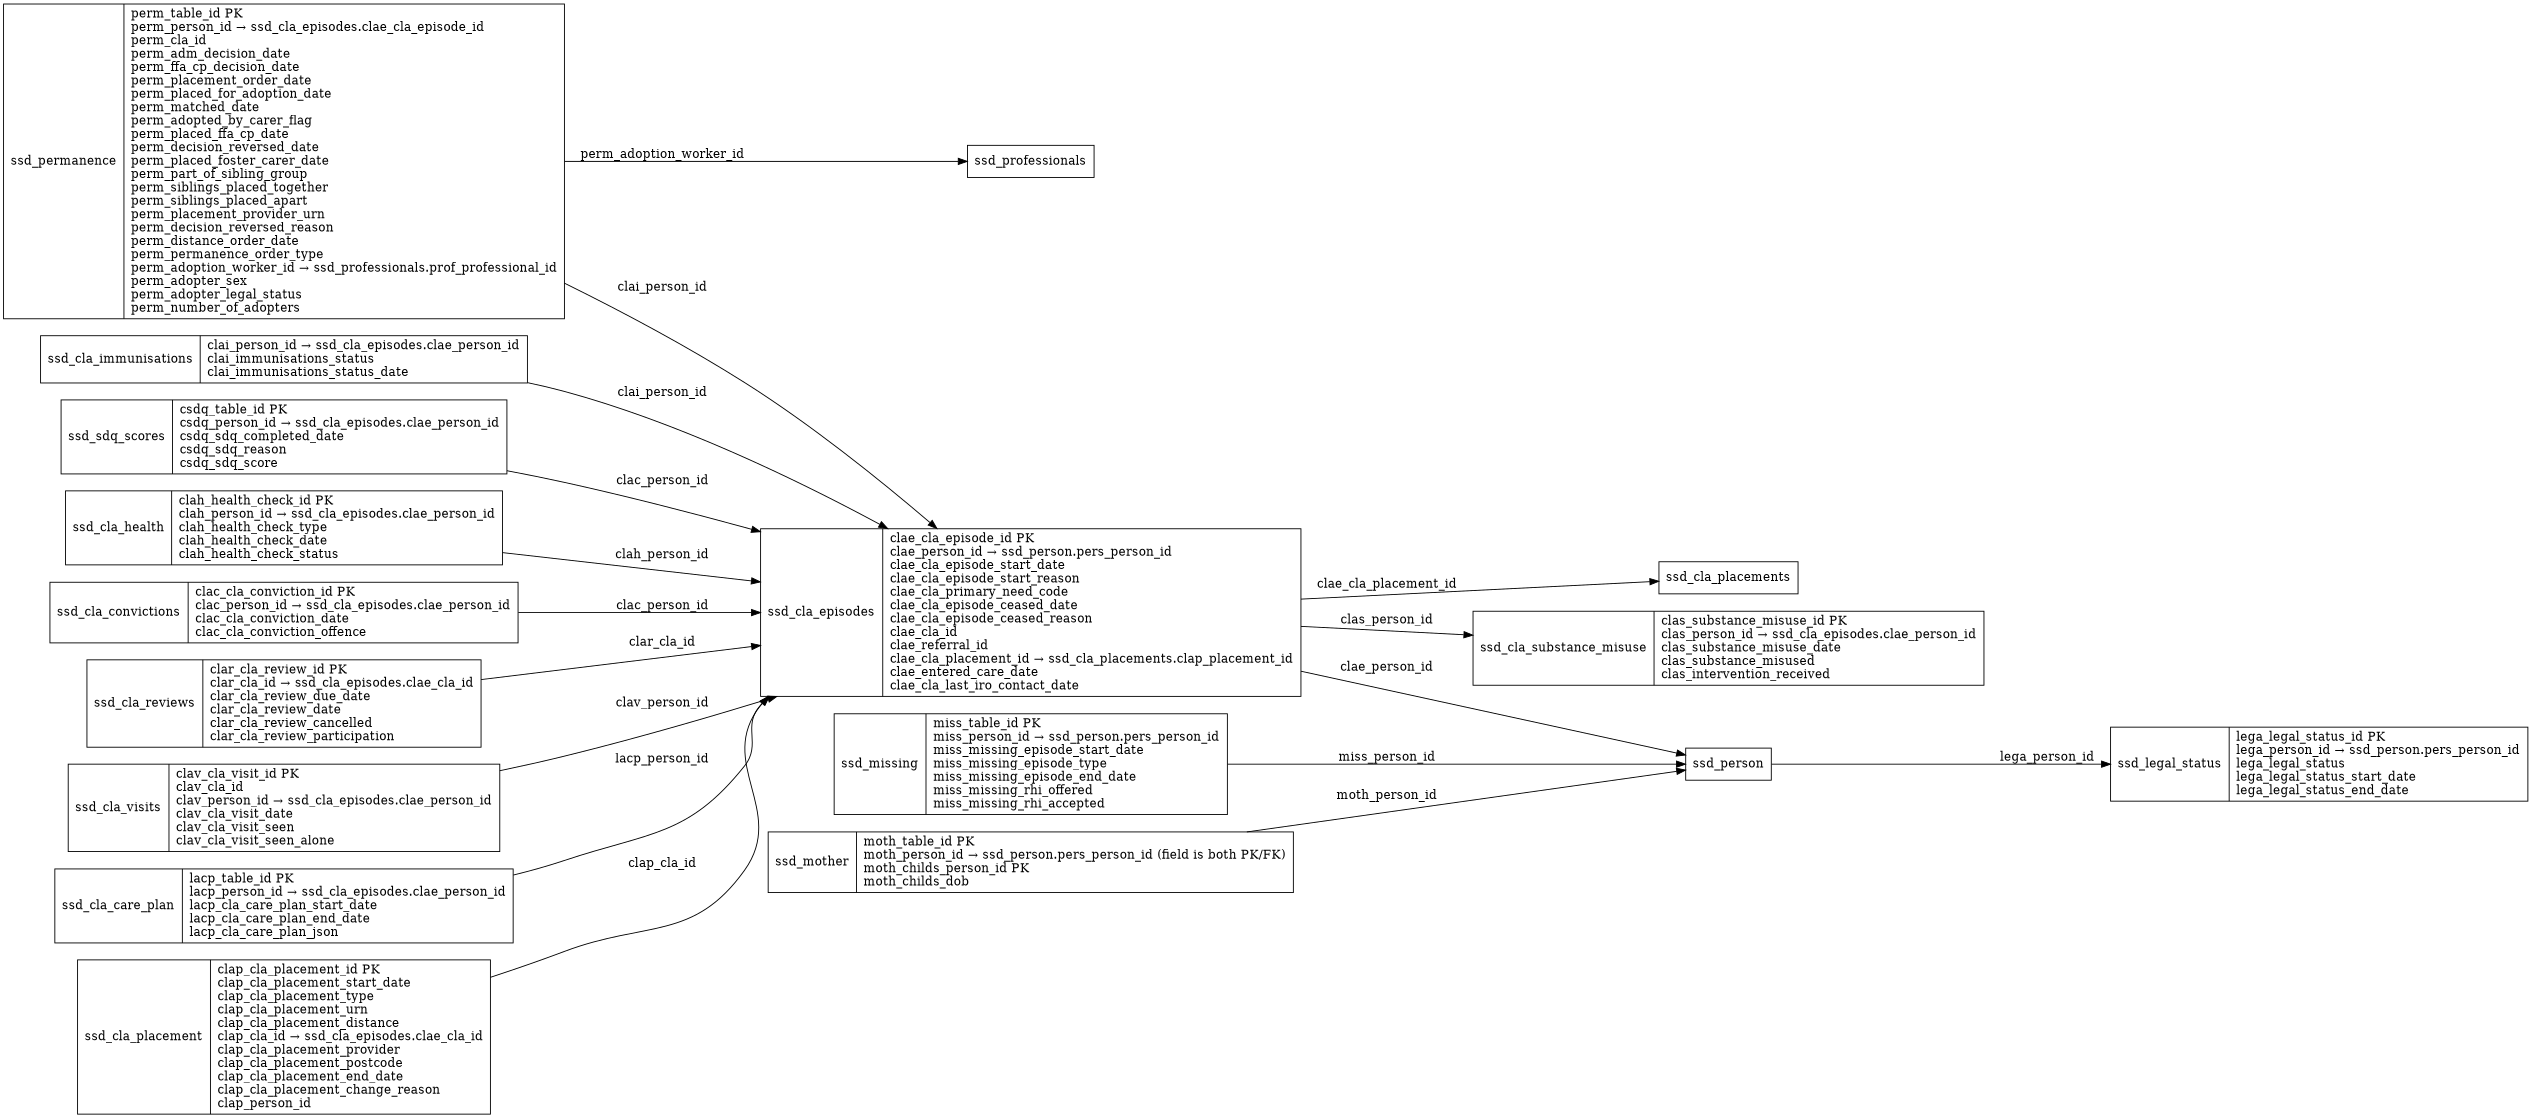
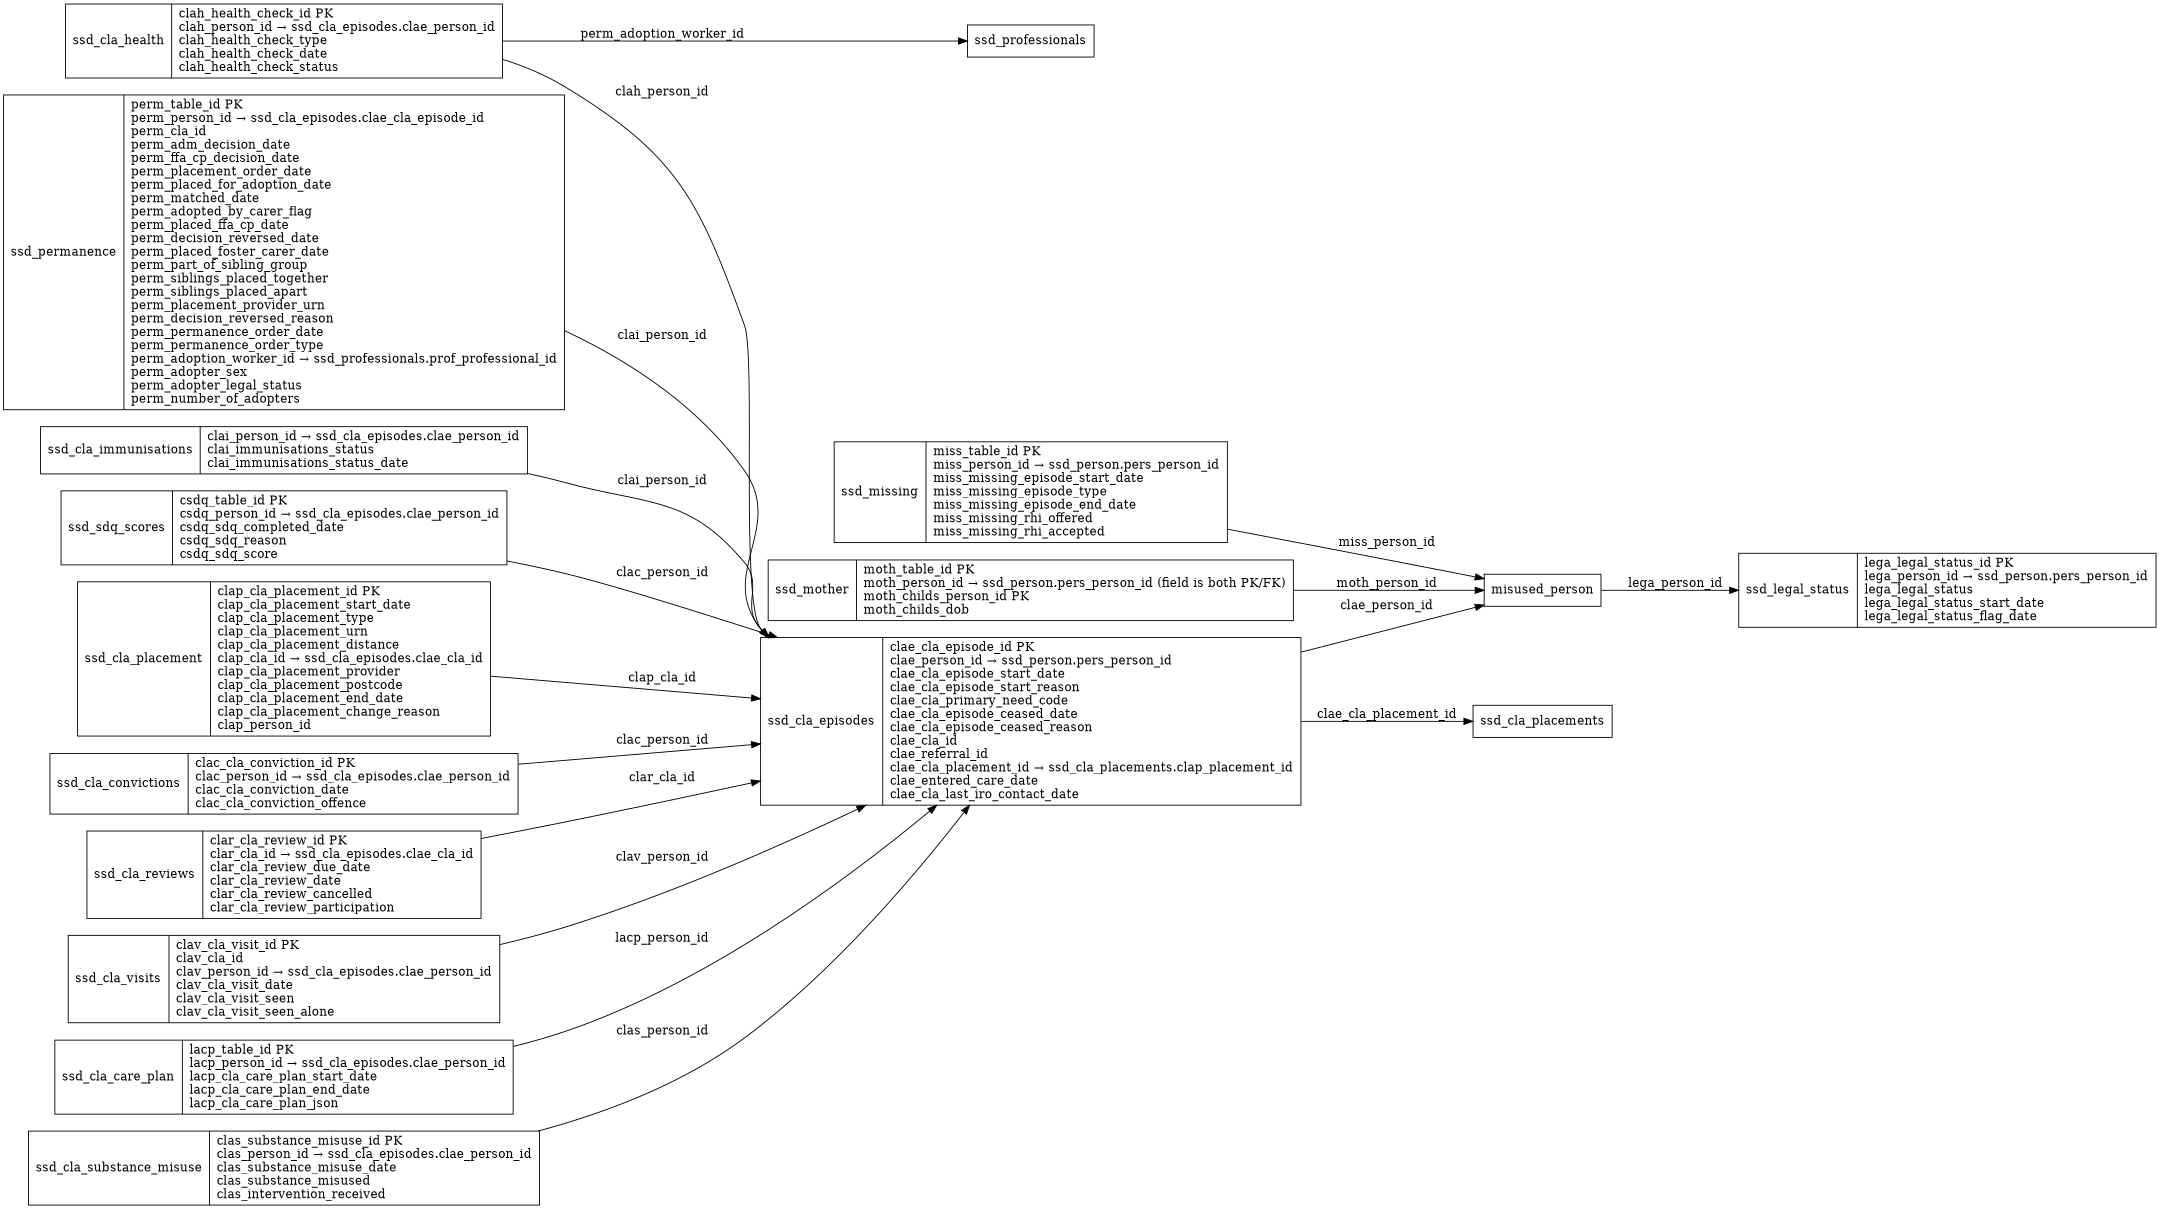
edge "ssd_permanence" -> "ssd_professionals": now "ssd_cla_health" -> "ssd_professionals"
node "ssd_permanence": text "perm_distance_order_date" -> "perm_permanence_order_date"
edge "ssd_cla_episodes" -> "ssd_cla_substance_misuse": reversed
node "ssd_person": label "ssd_person" -> "misused_person"
node "ssd_legal_status": text "lega_legal_status_end_date" -> "lega_legal_status_flag_date"
